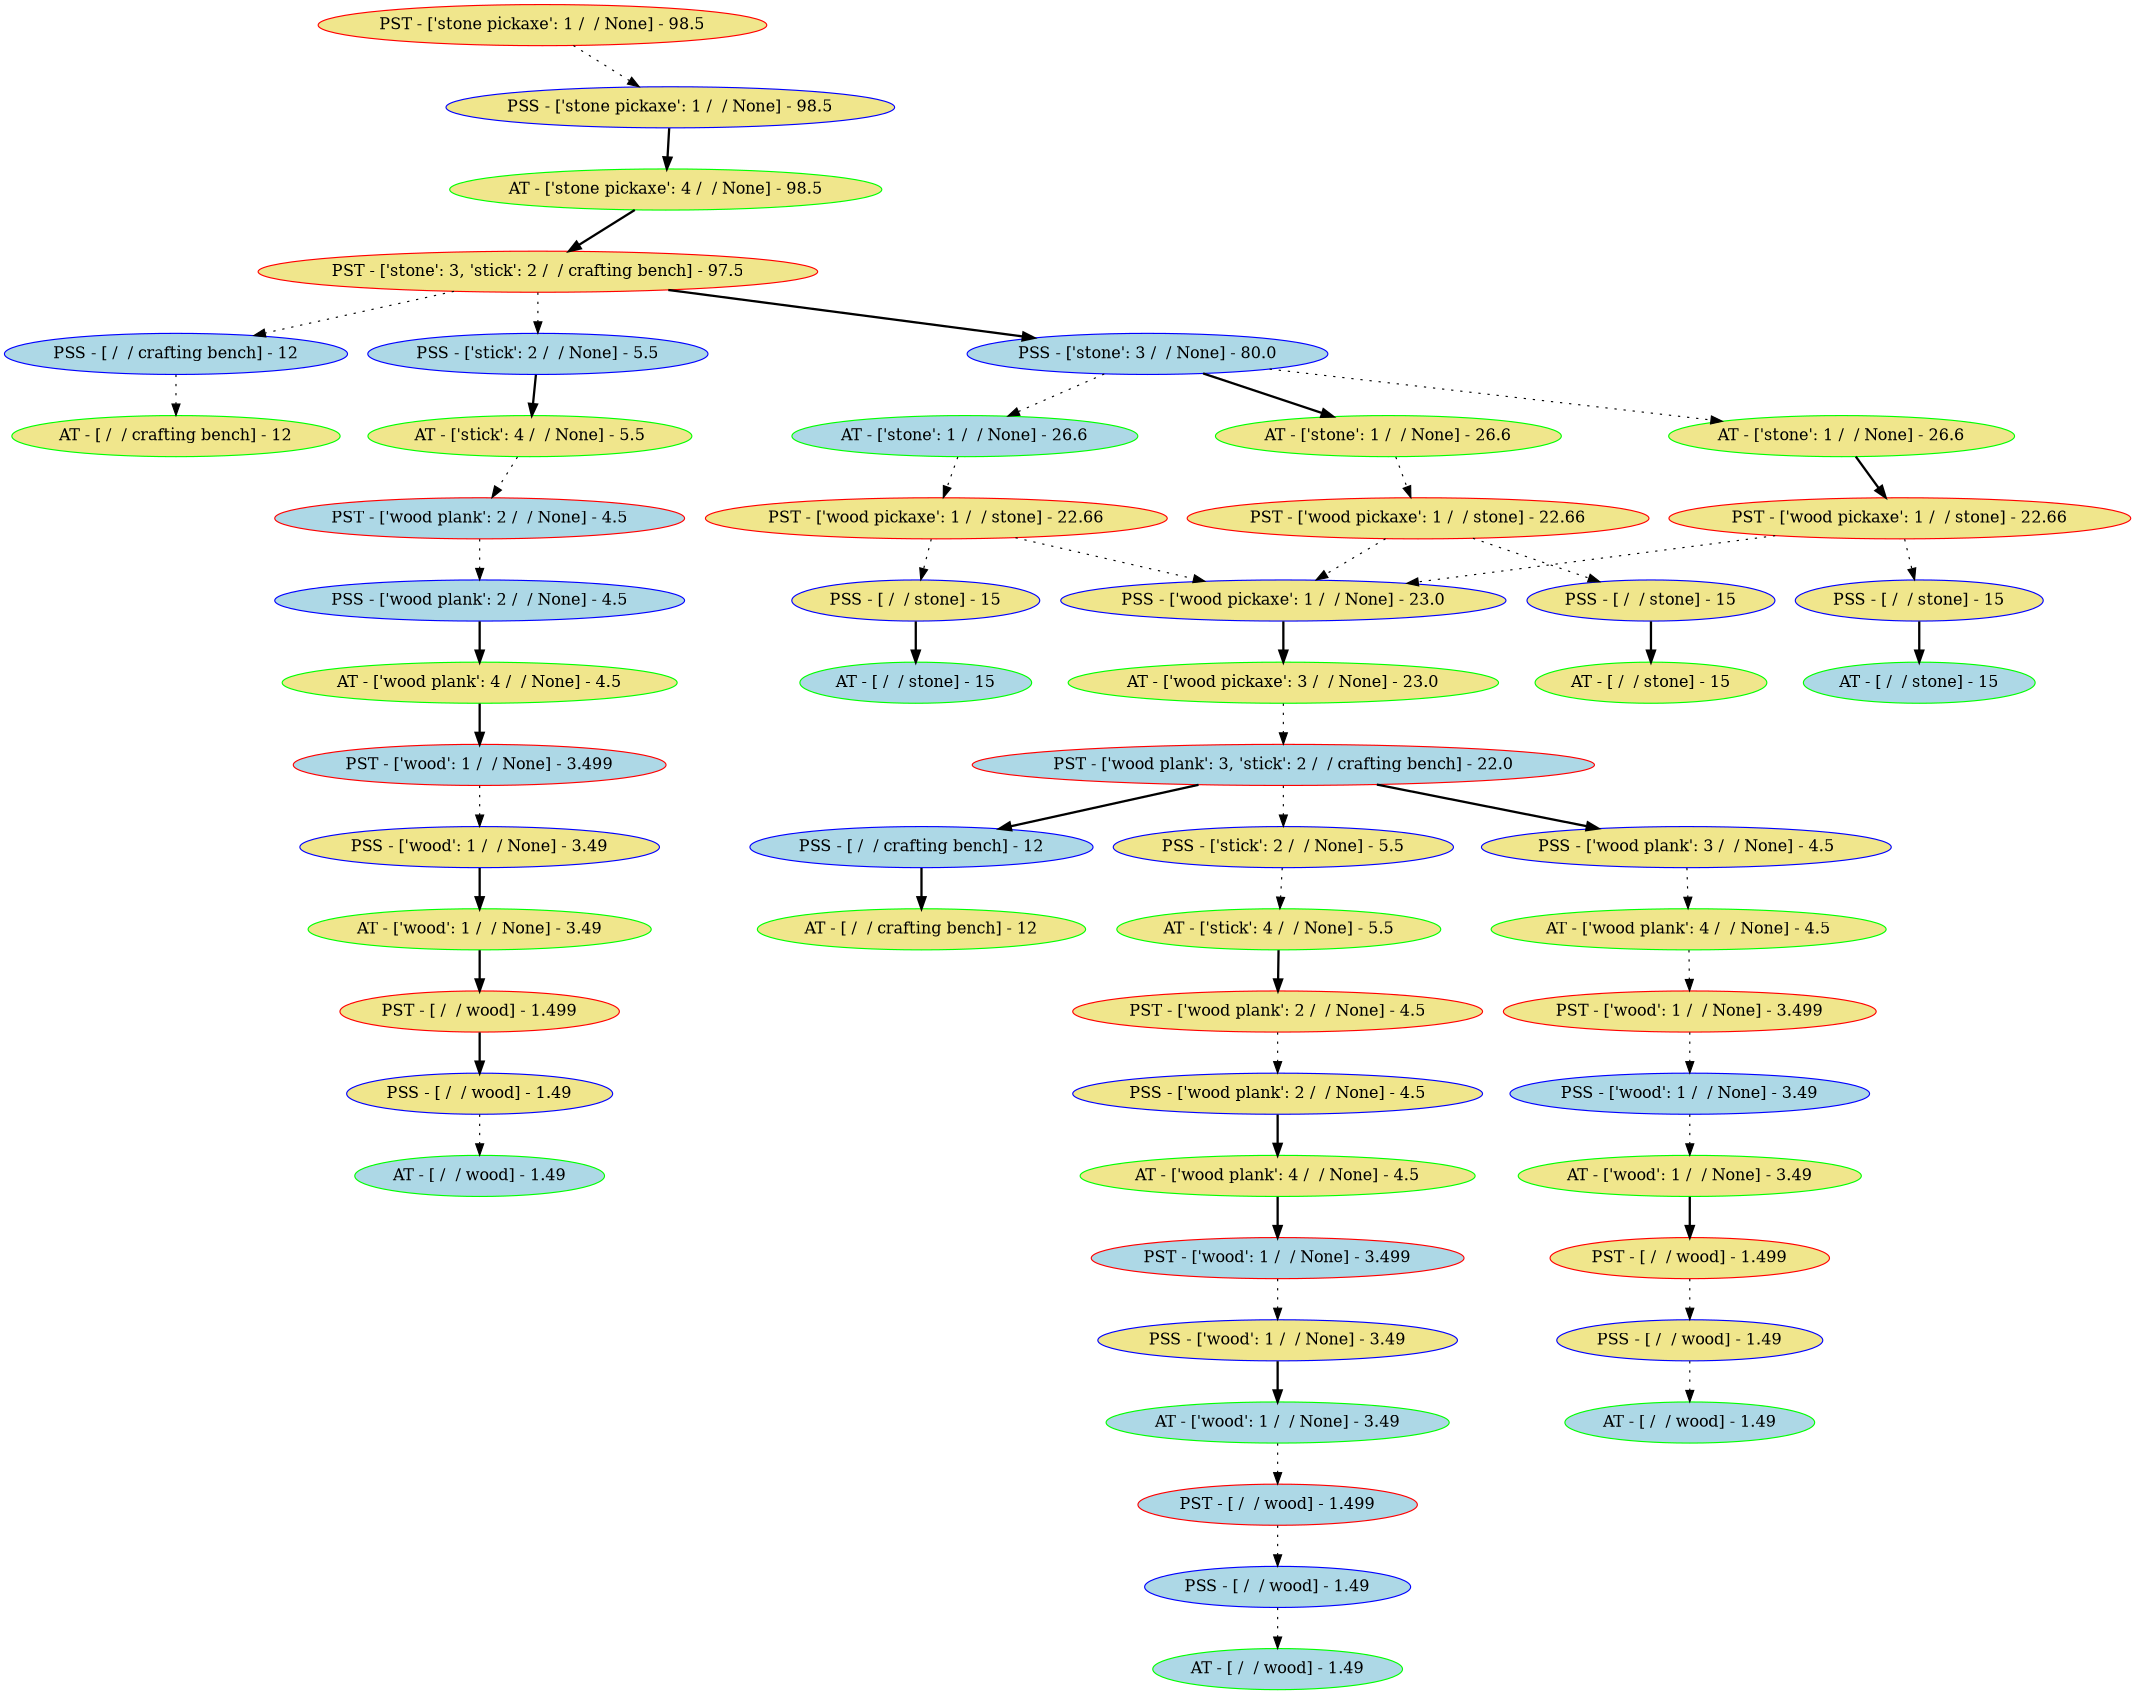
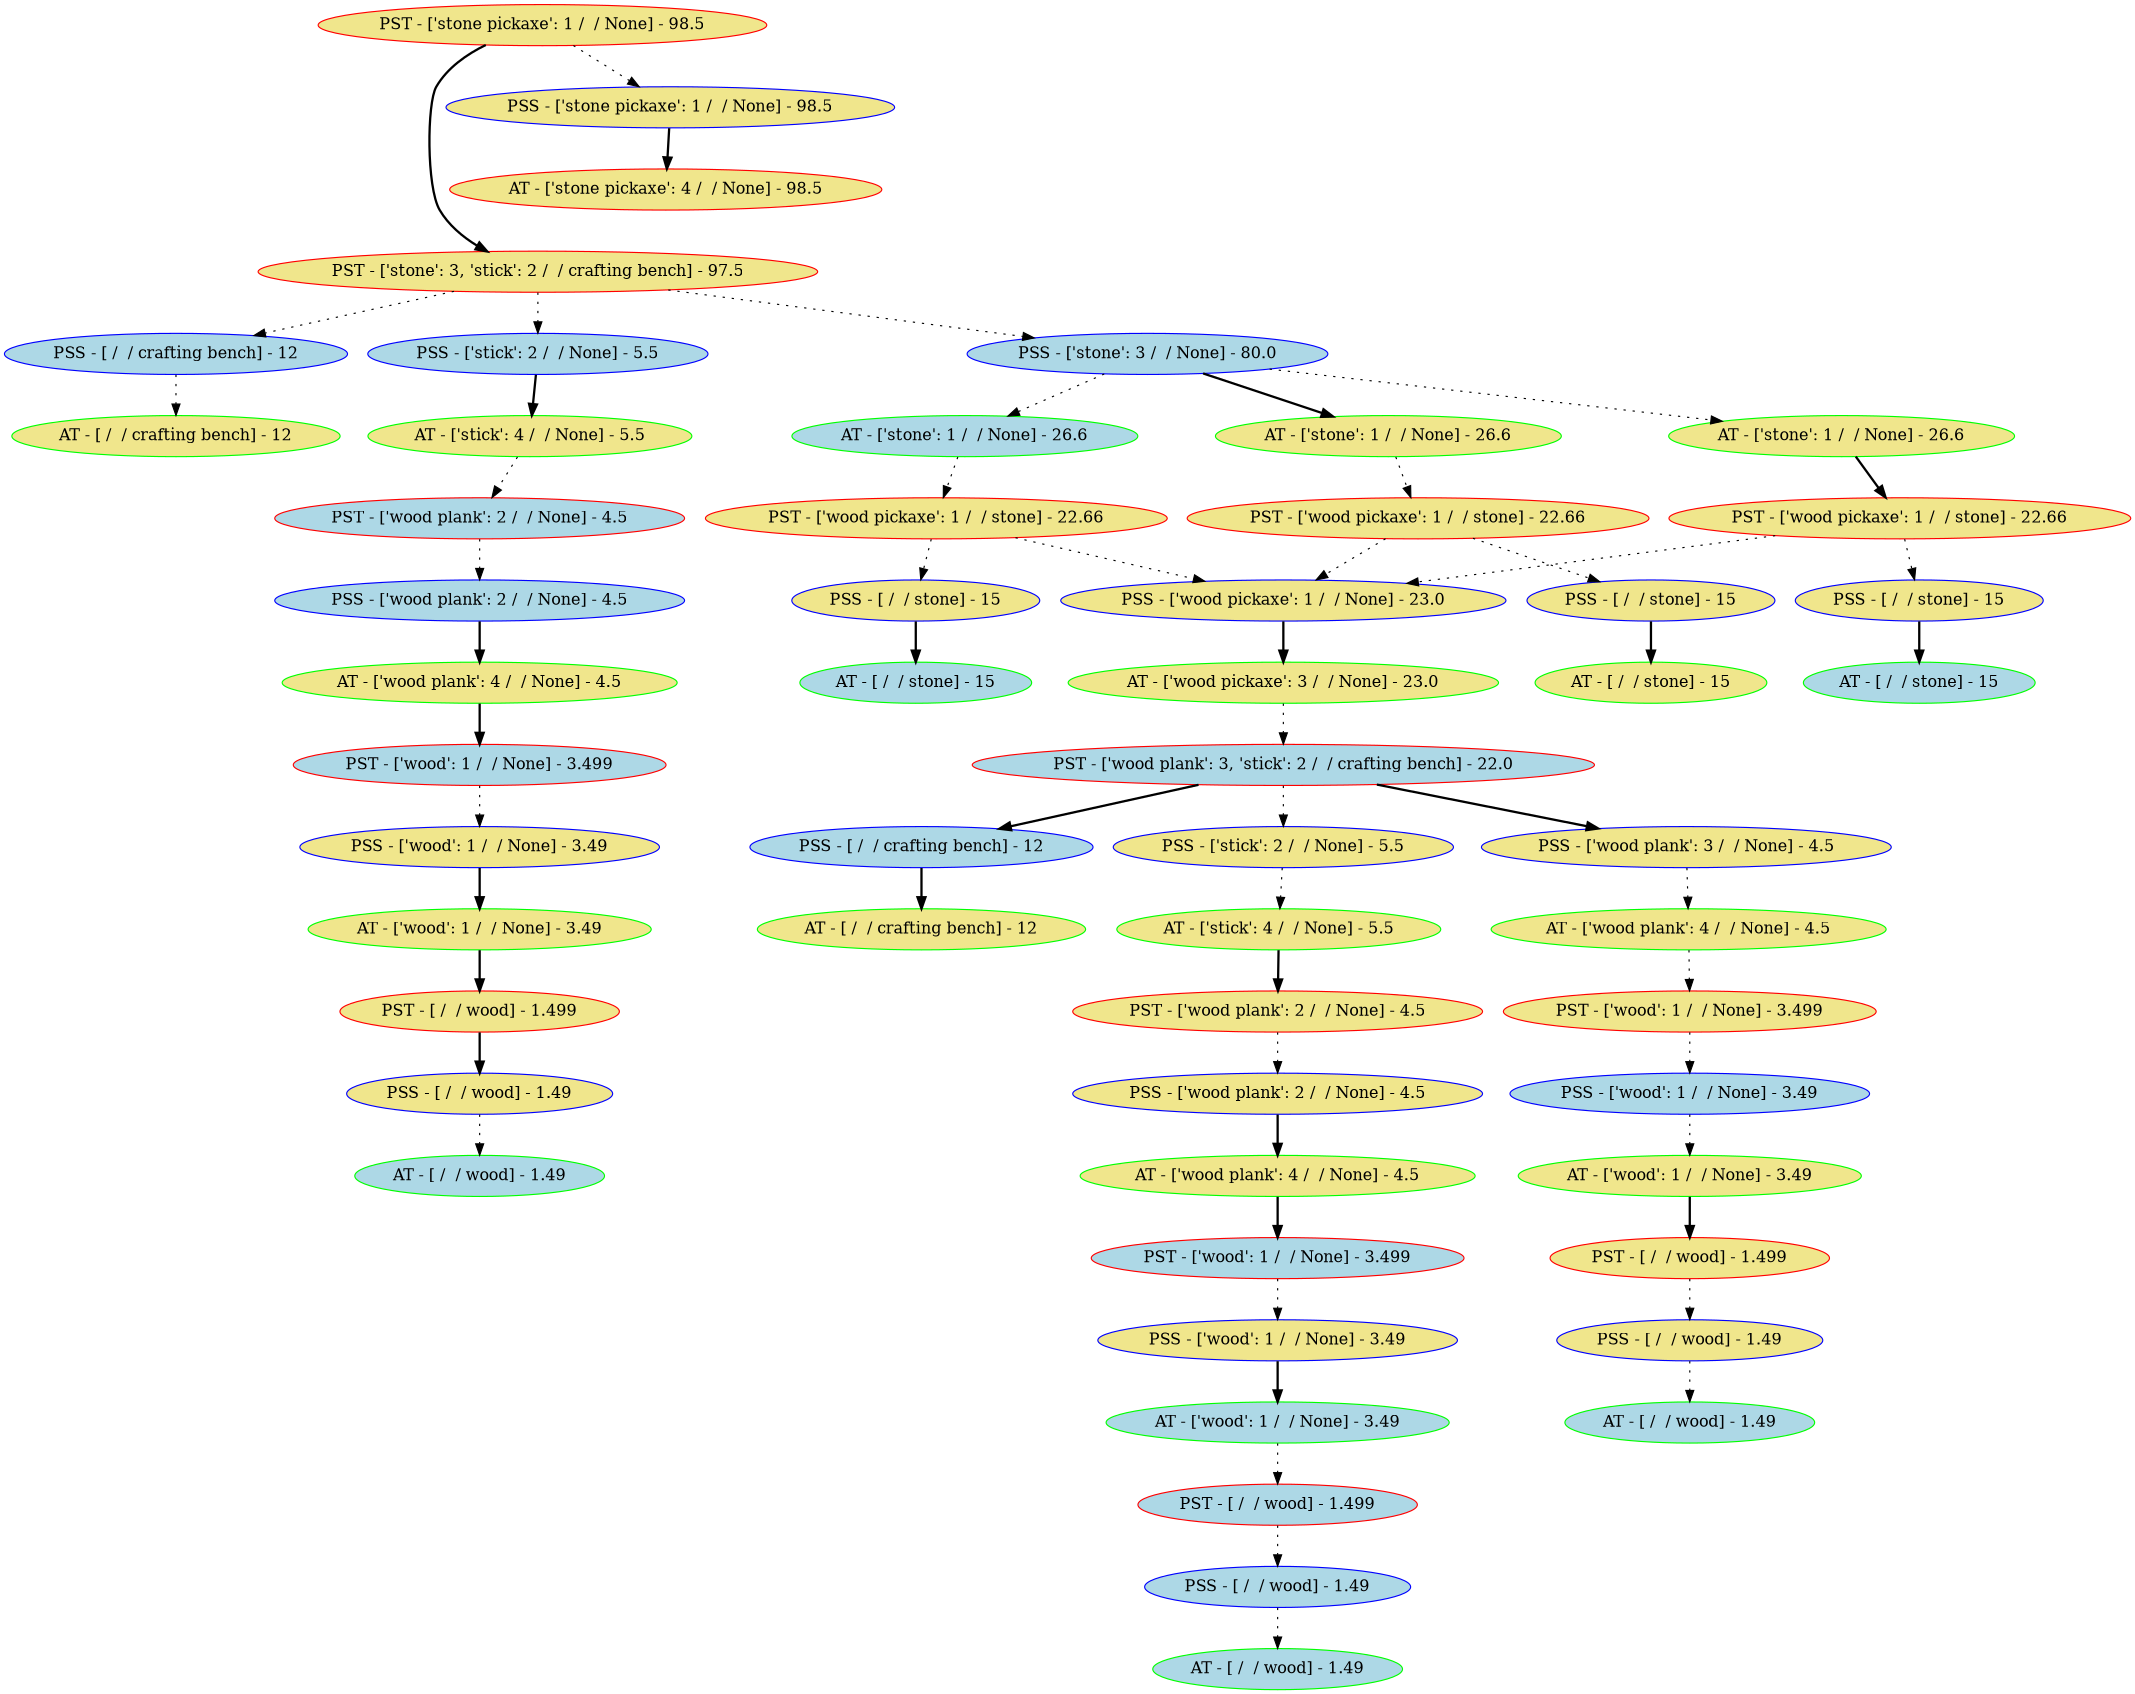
node "AT - ['stone pickaxe': 4 /  / None] - 98.5": color green -> red
edge "AT - ['stone pickaxe': 4 /  / None] - 98.5" -> "PST - ['stone': 3, 'stick': 2 /  / crafting bench] - 97.5": now "PST - ['stone pickaxe': 1 /  / None] - 98.5" -> "PST - ['stone': 3, 'stick': 2 /  / crafting bench] - 97.5"
edge "PST - ['stone': 3, 'stick': 2 /  / crafting bench] - 97.5" -> "PSS - ['stone': 3 /  / None] - 80.0": style bold -> dotted
